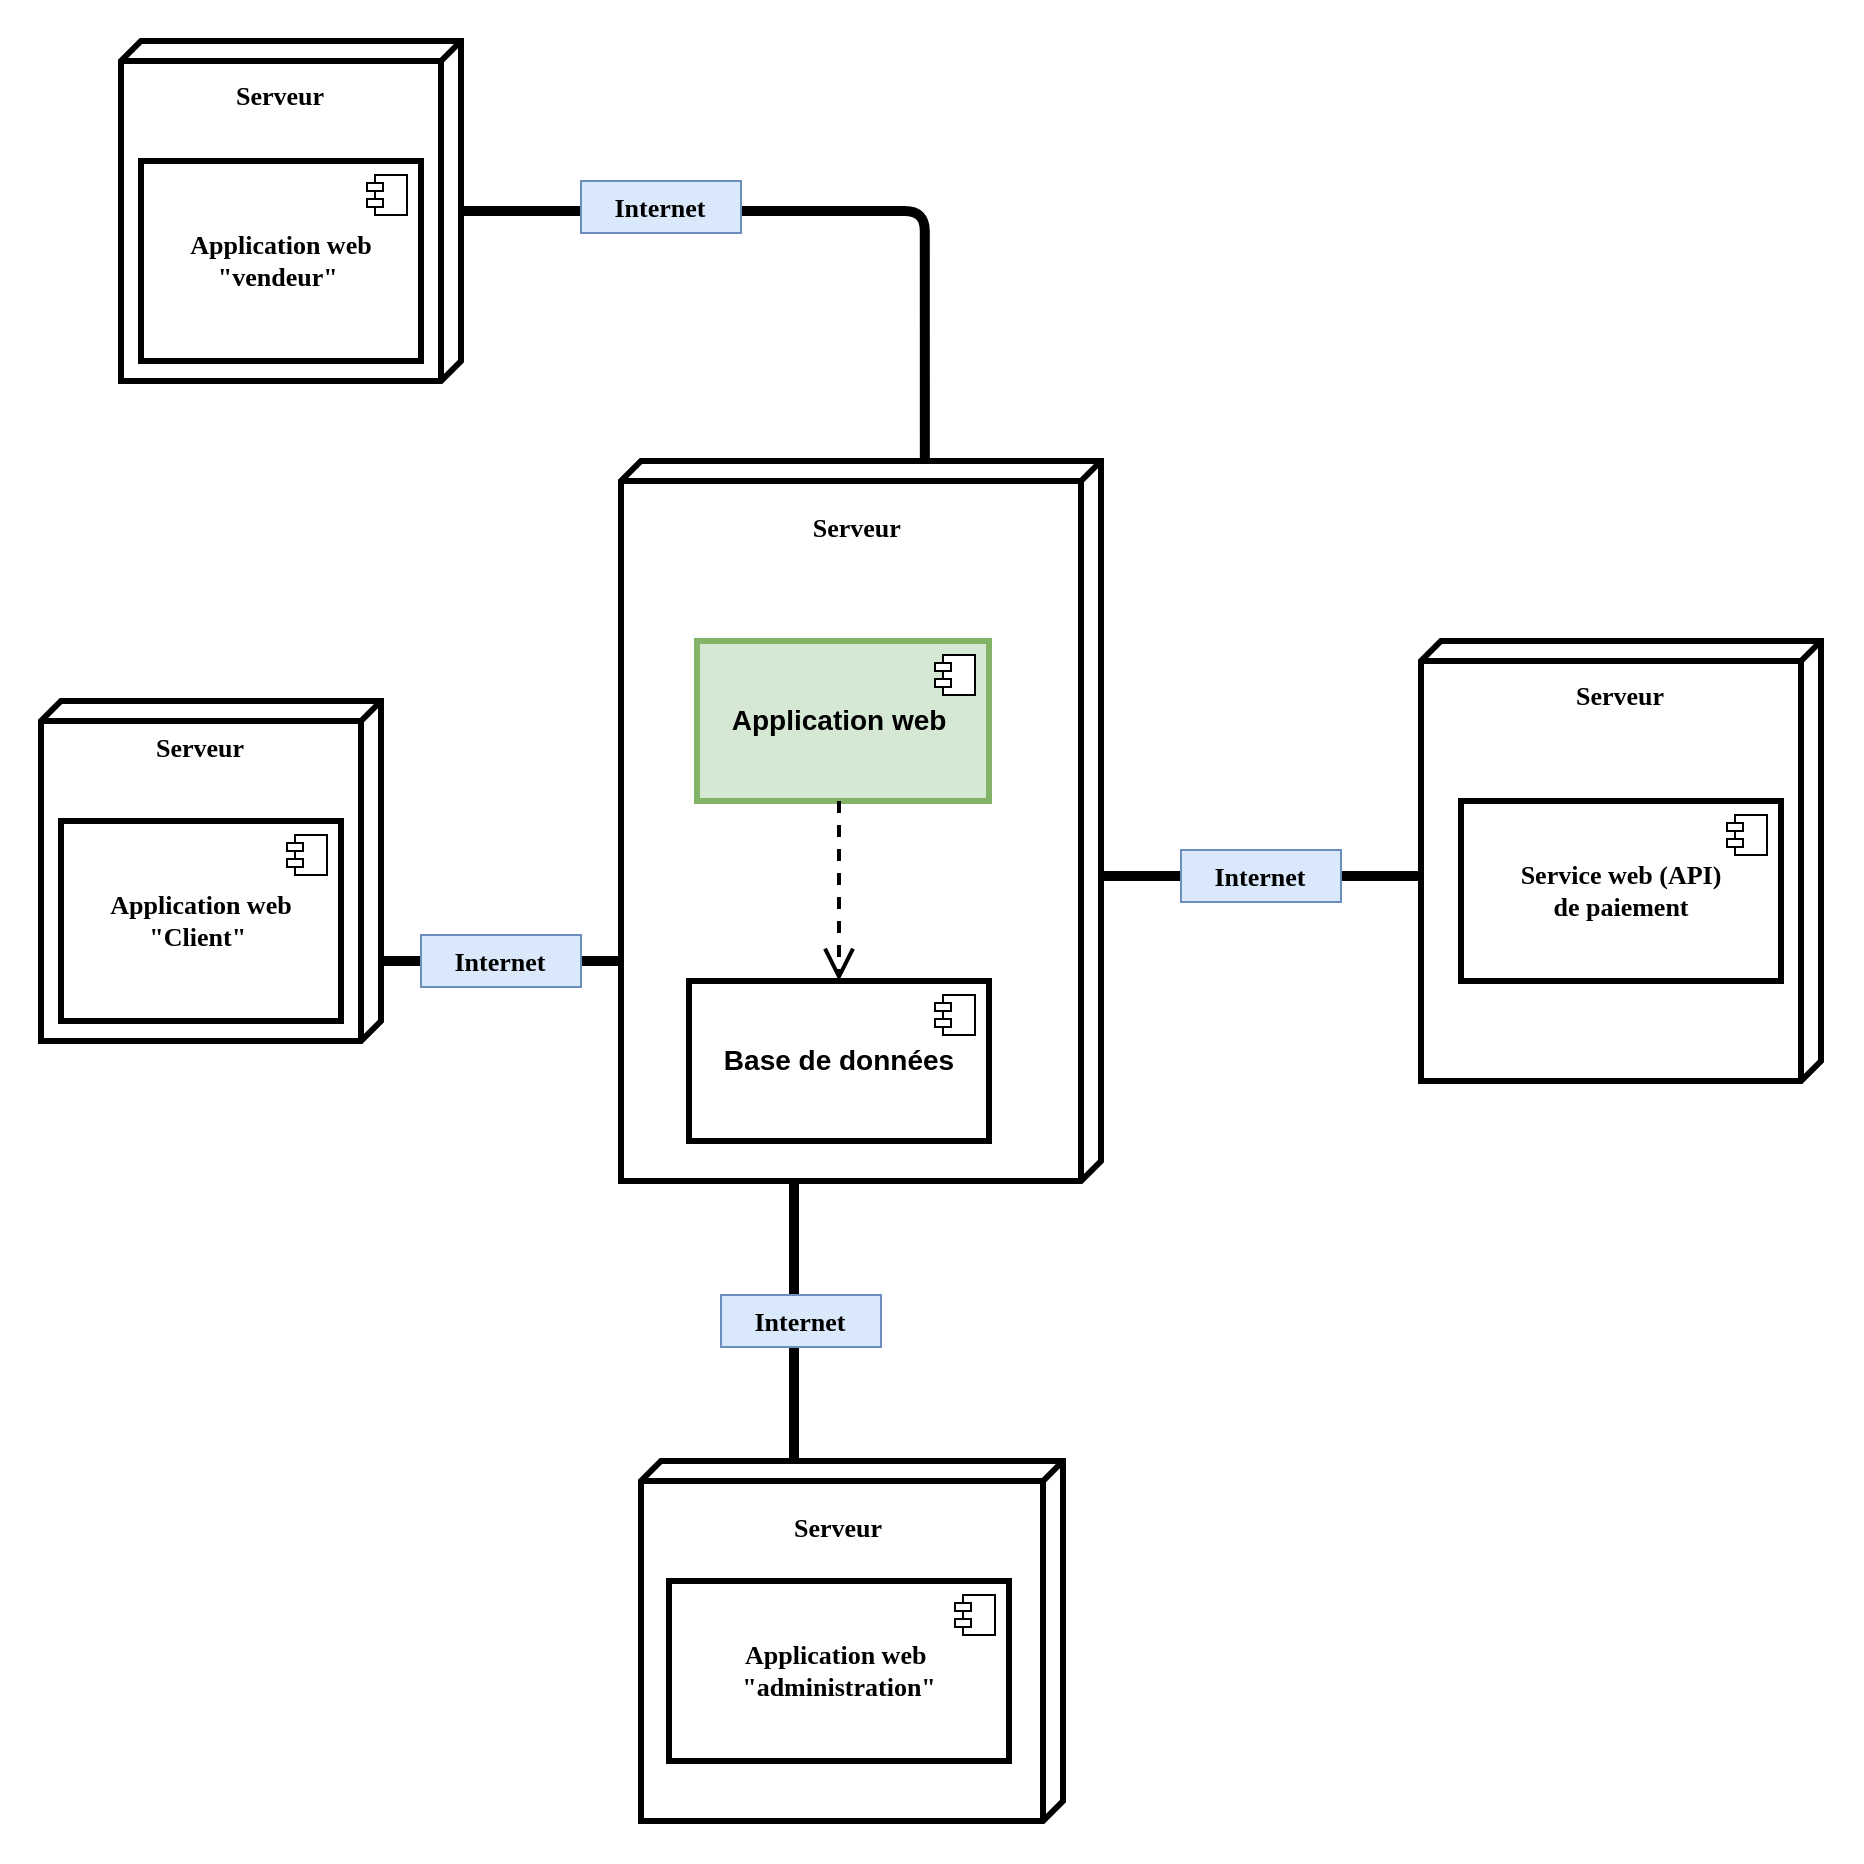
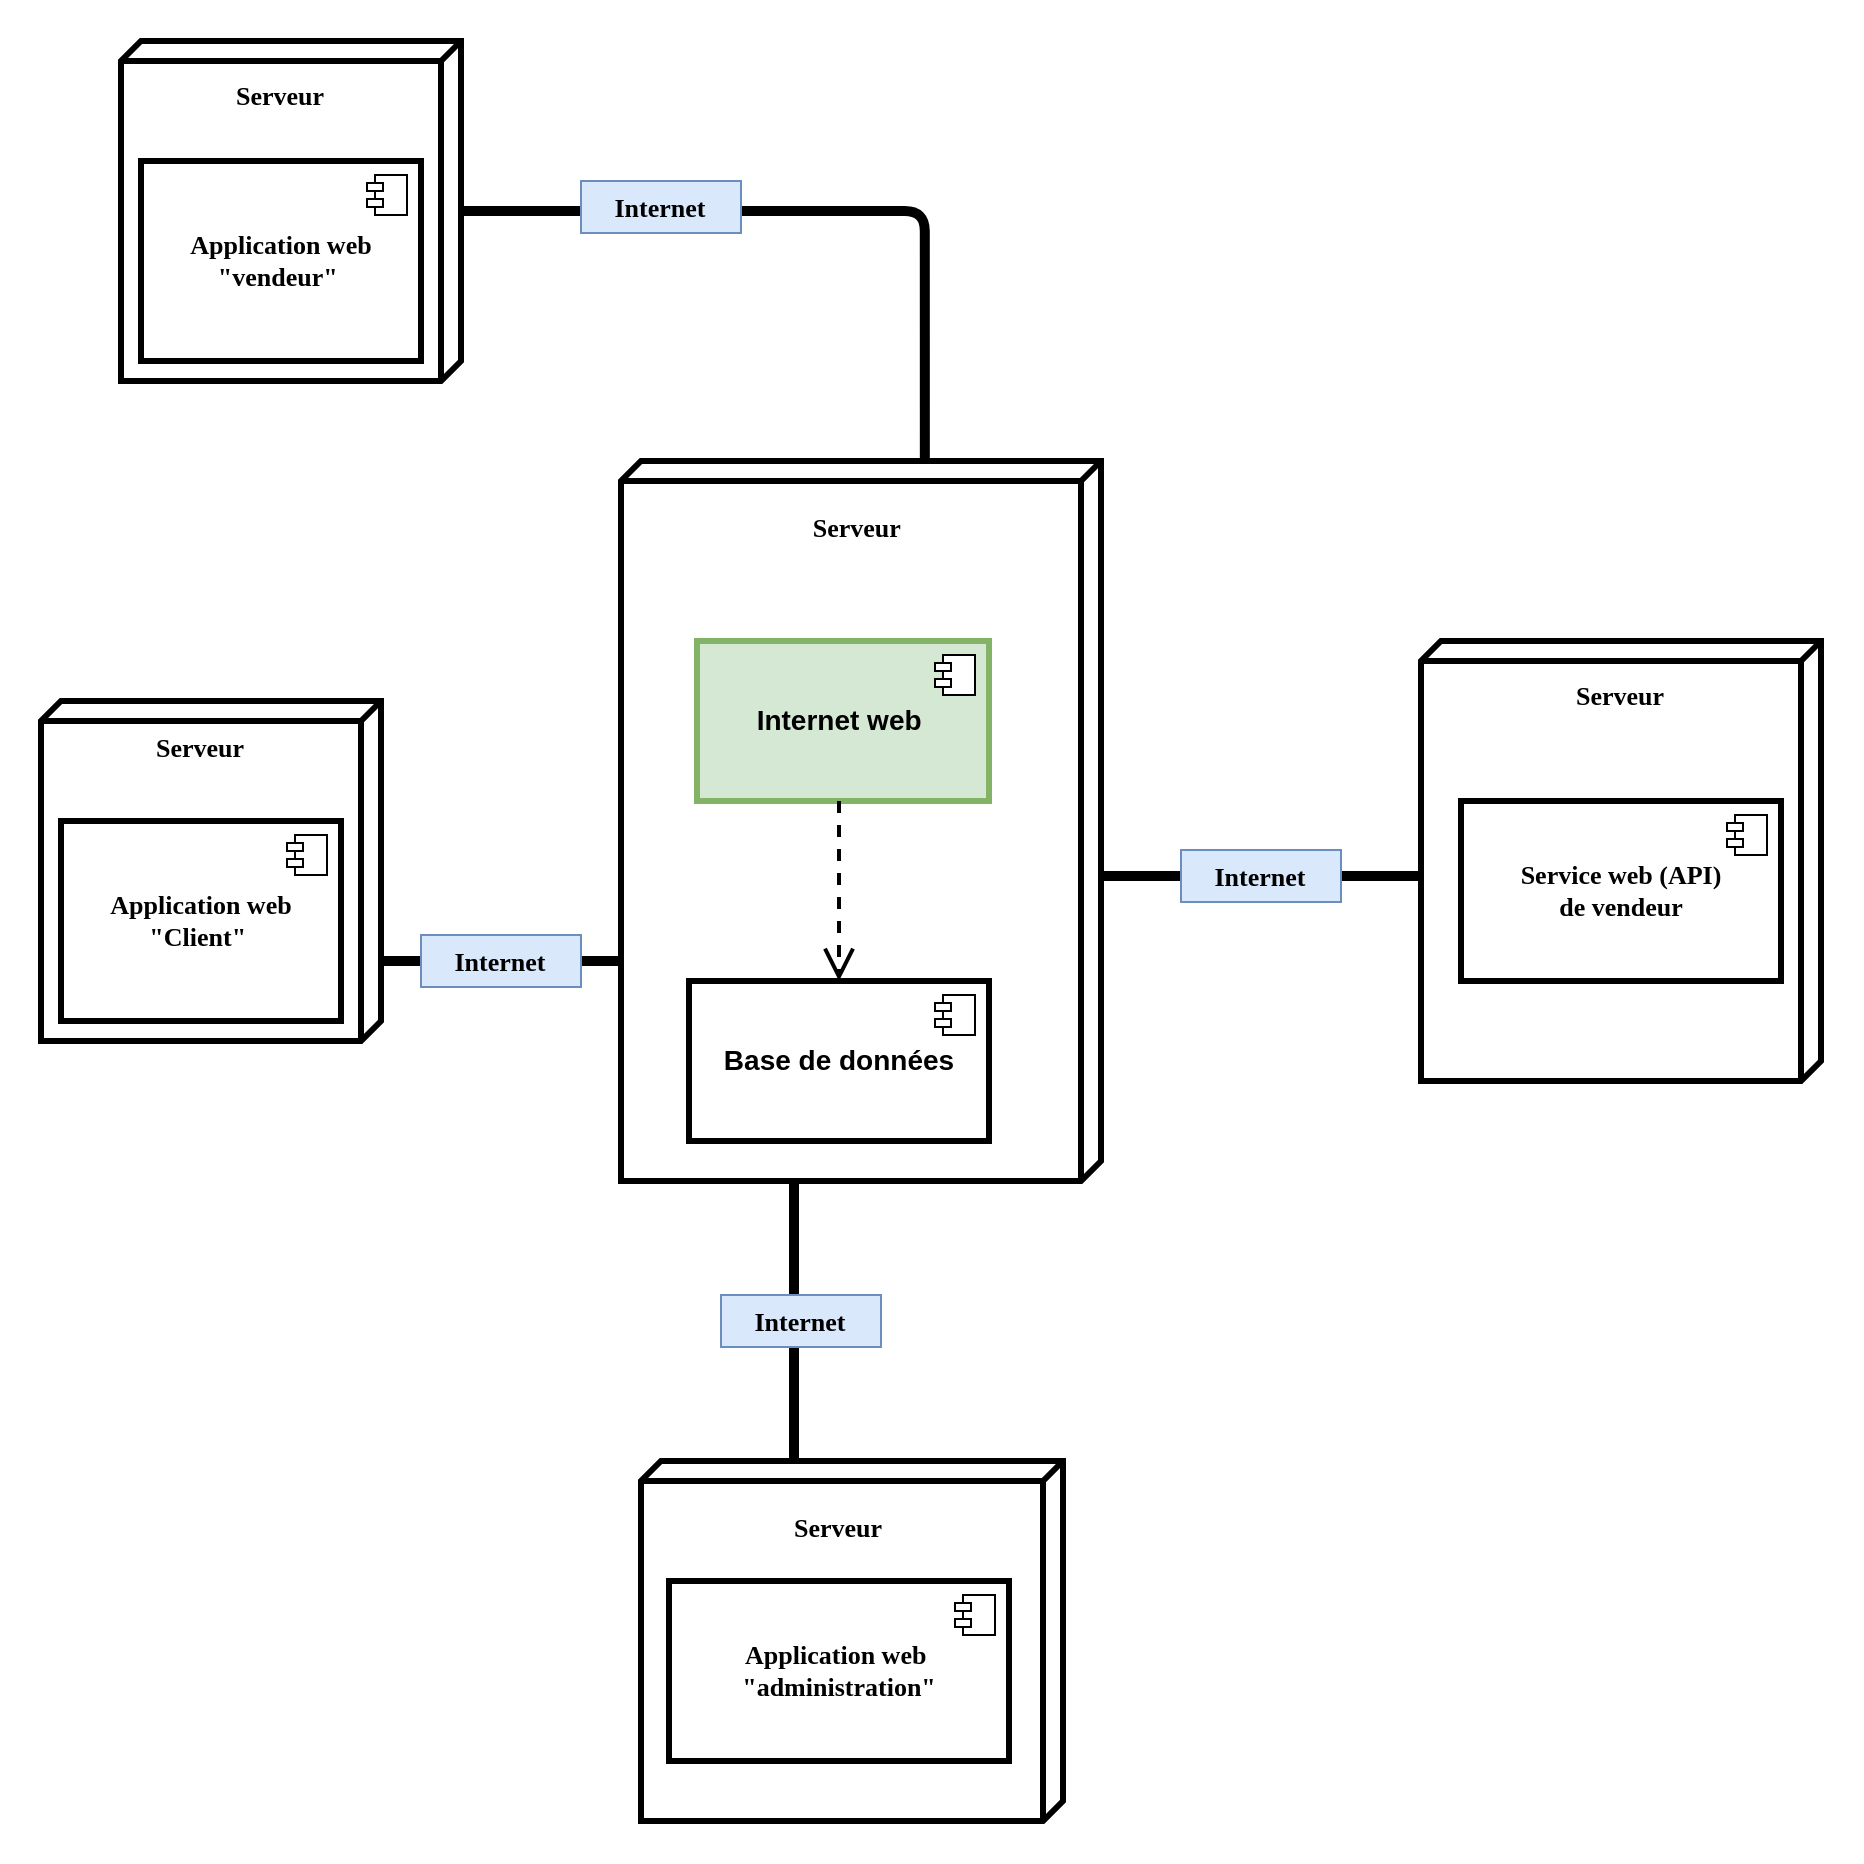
node "Application web": label "Application web" -> "Internet web"
node "Service web (API) de paiement": label "Service web (API) de paiement" -> "Service web (API) de vendeur"
